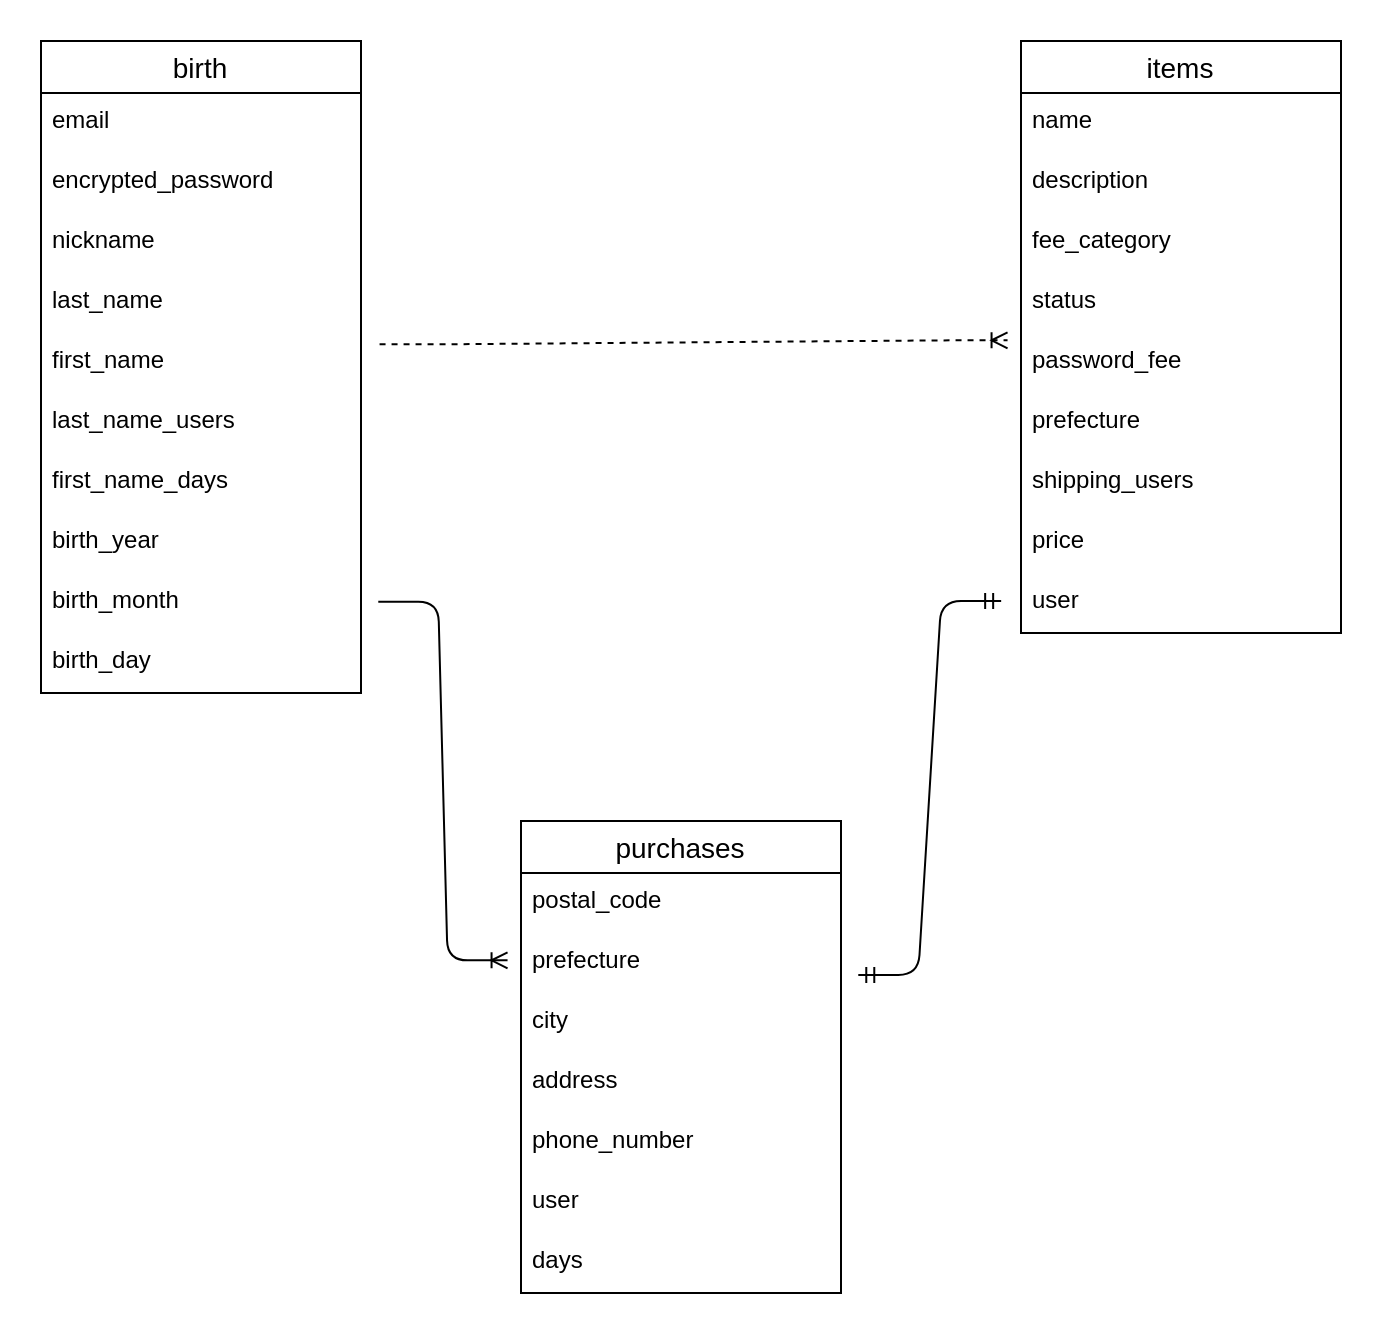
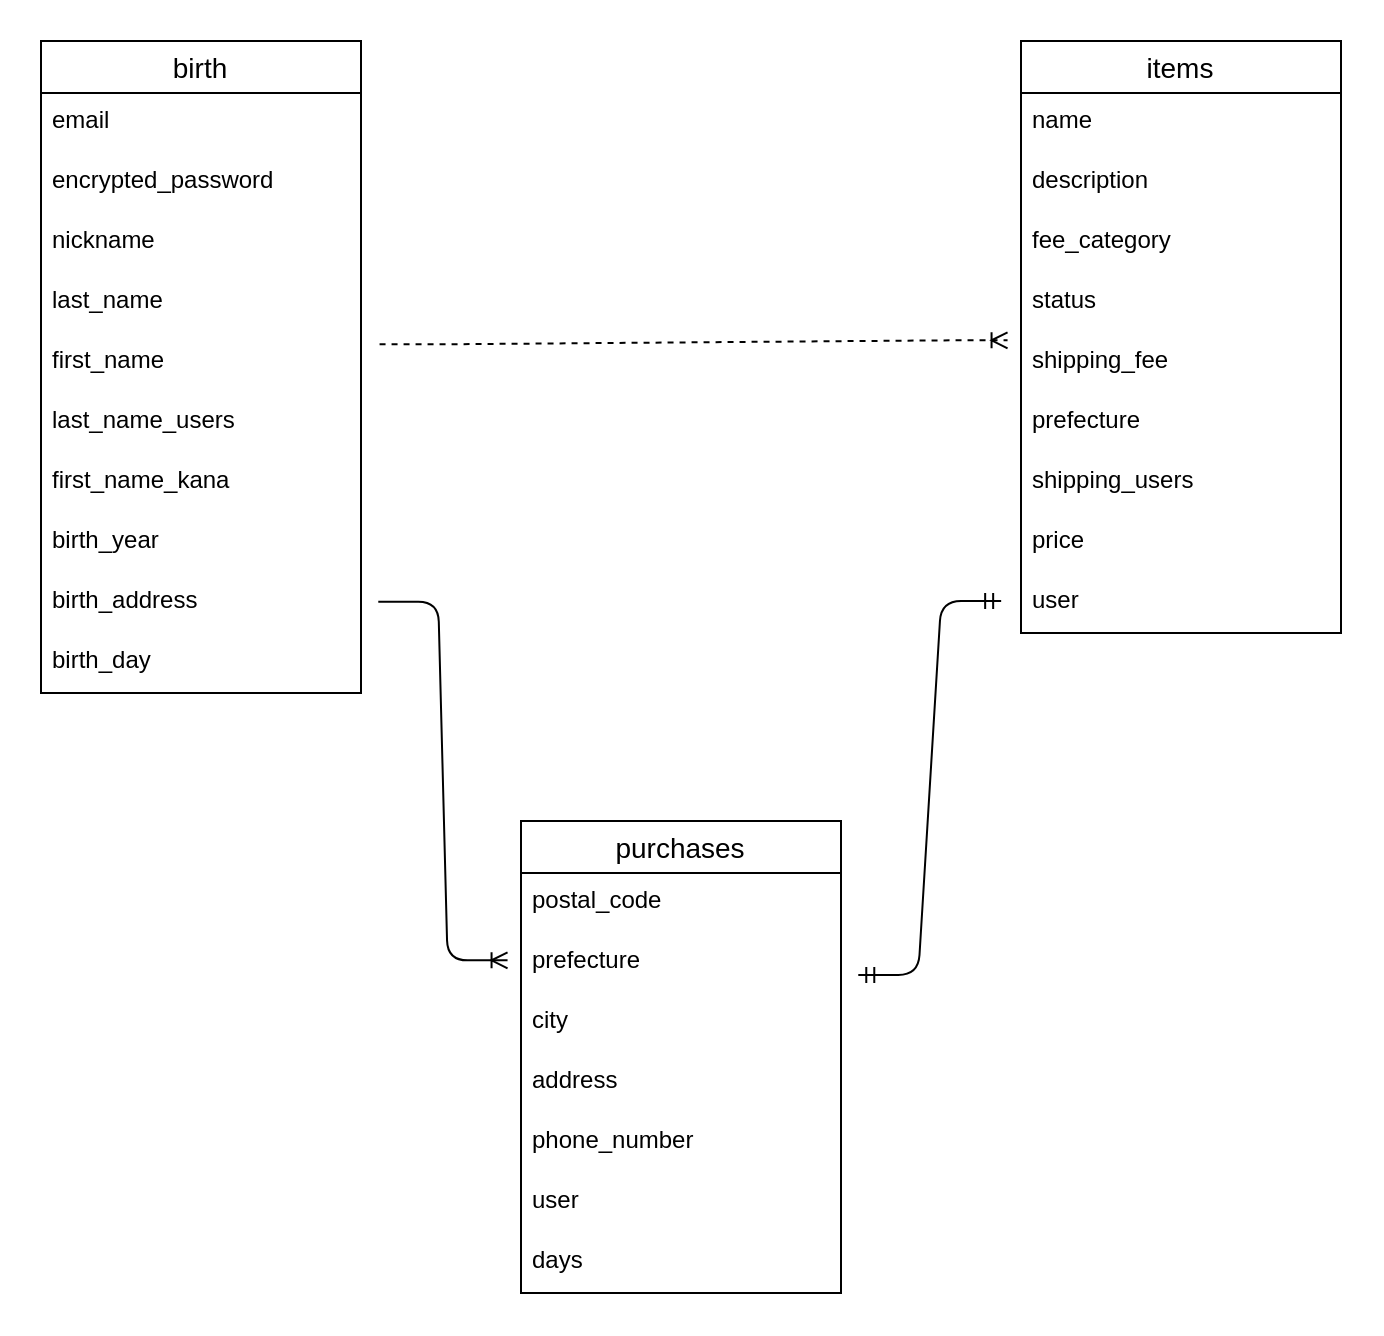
node "password_fee": label "password_fee" -> "shipping_fee"
node "first_name_days": label "first_name_days" -> "first_name_kana"
node "birth_month": label "birth_month" -> "birth_address"
